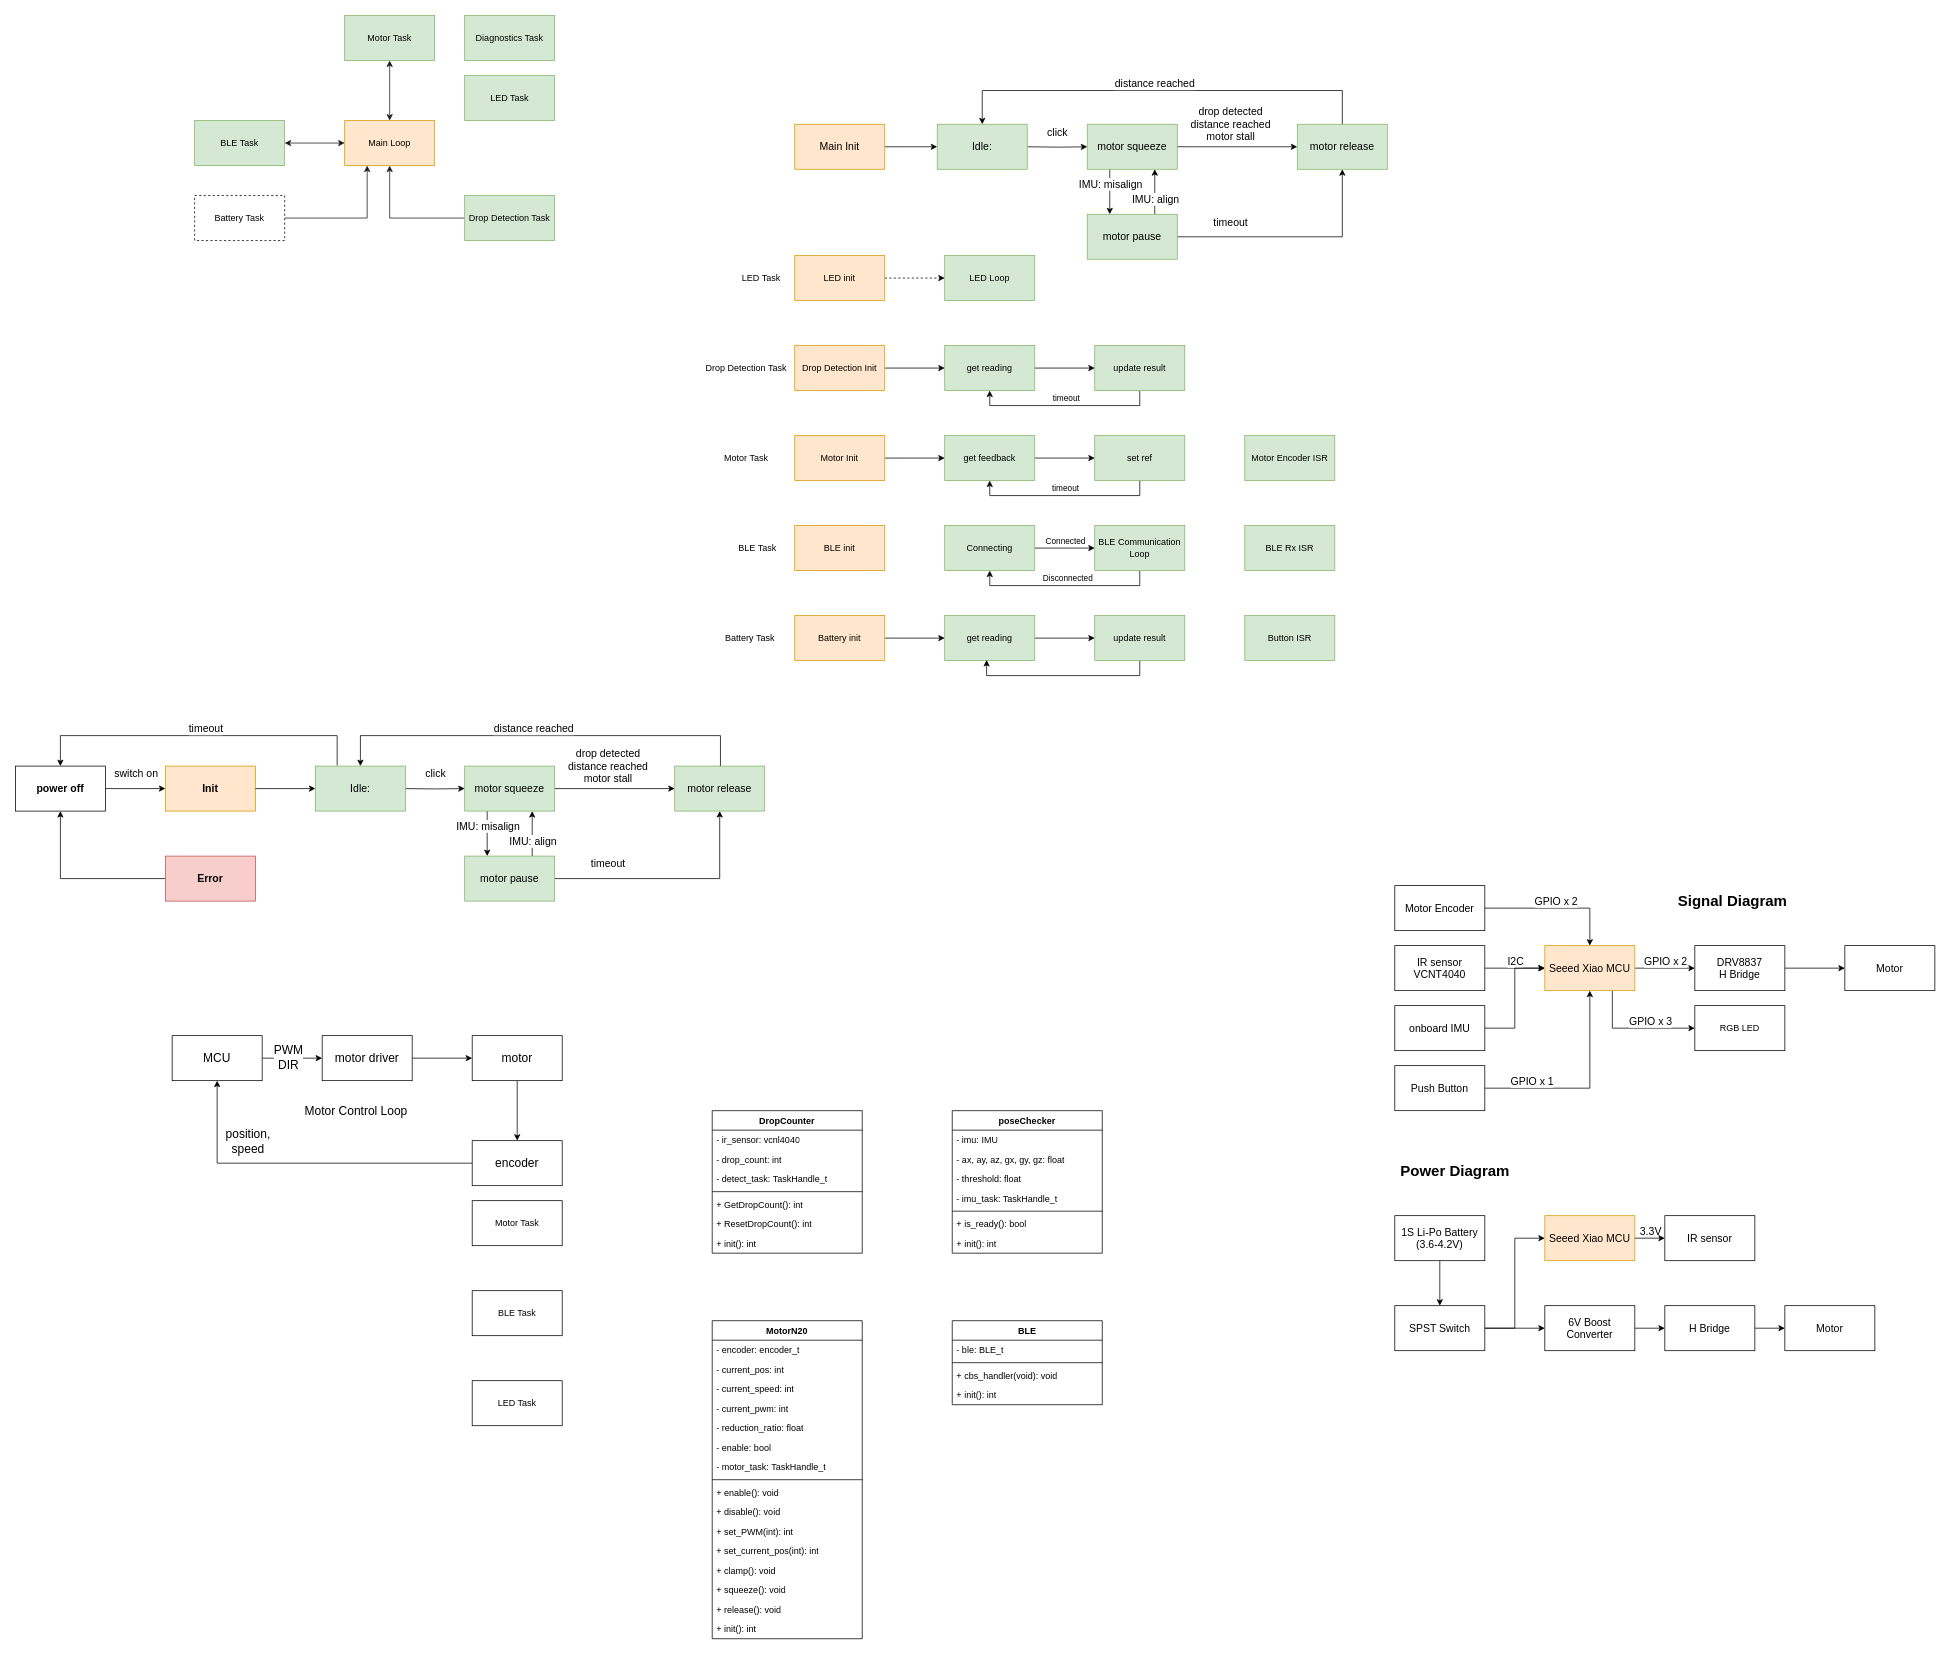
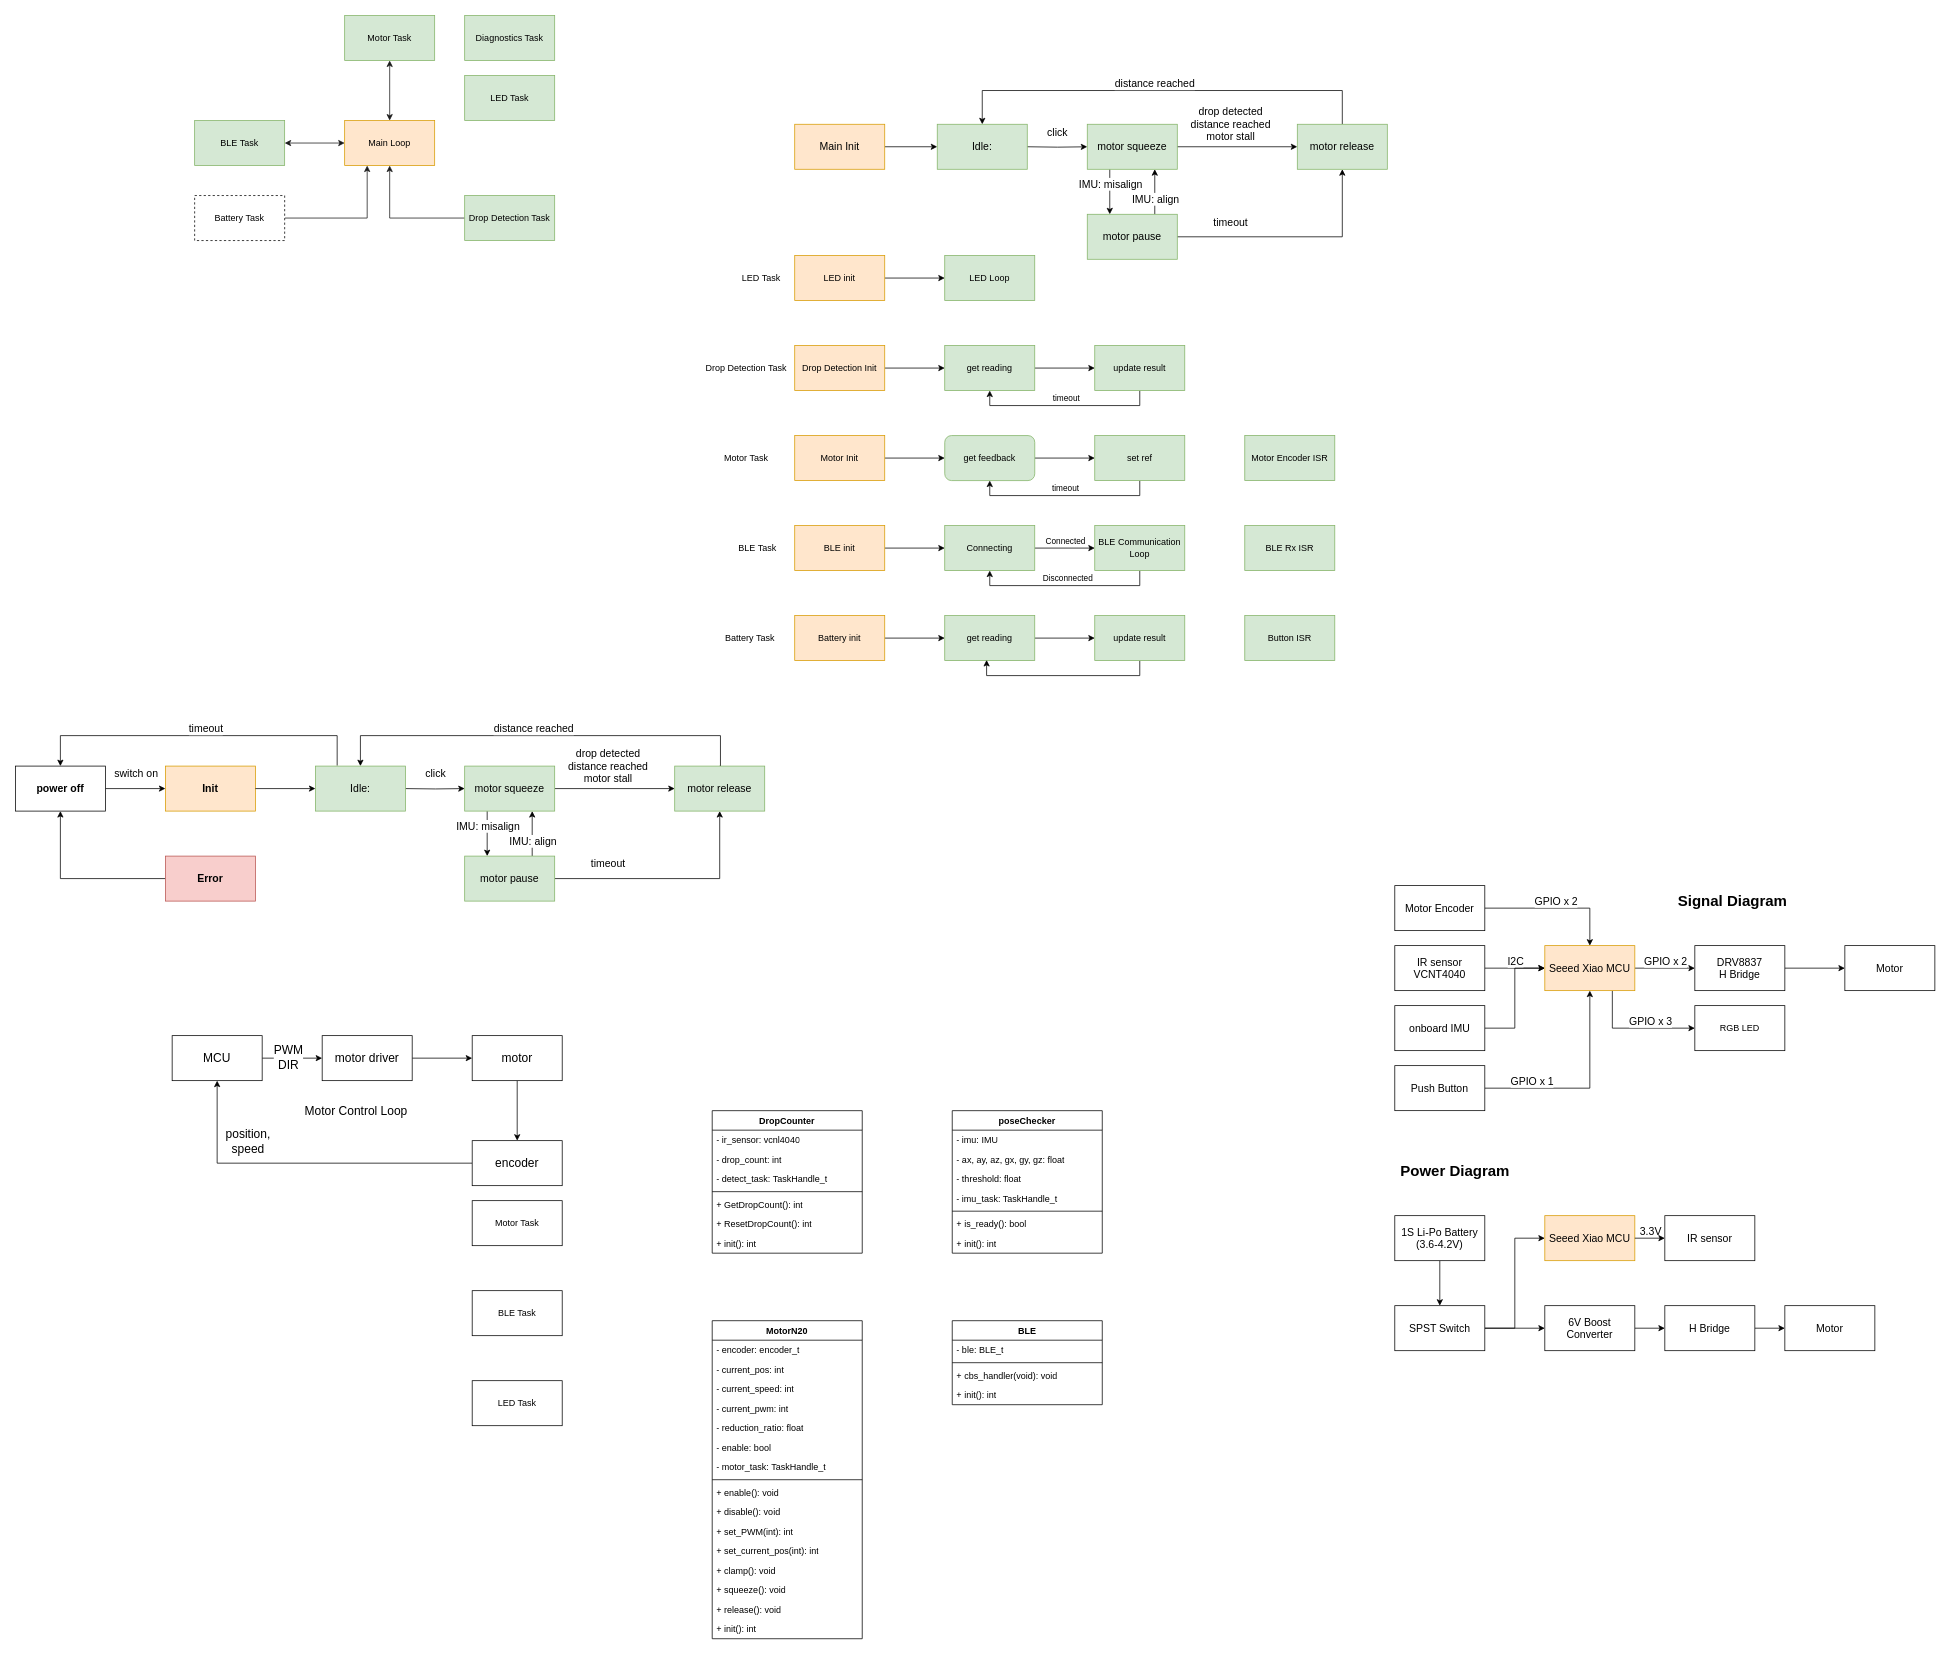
edge "LED init" -> "LED Loop": style dashed -> solid
node "get feedback": shape rectangle -> rounded rectangle
edge "BLE init" -> "Connecting": added
